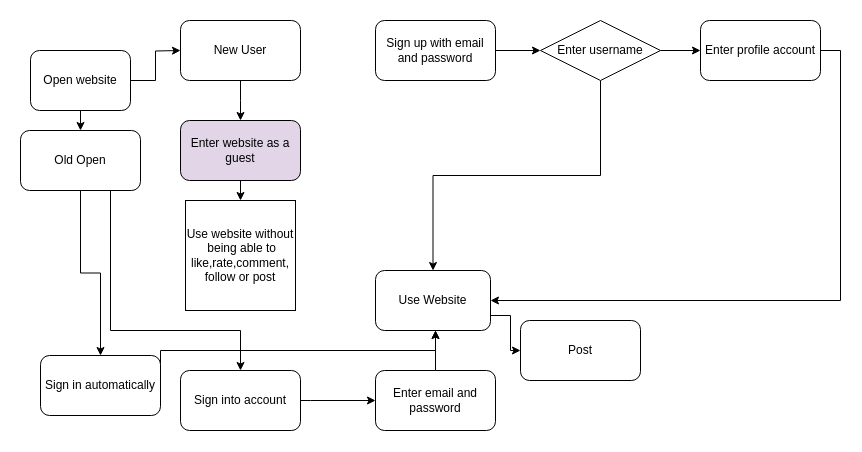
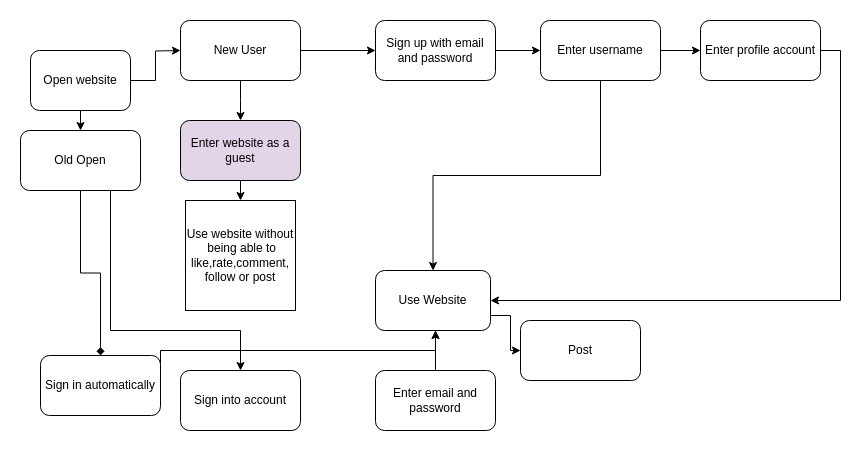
edge "New User" -> "Sign up with email and password": added
node "Enter username": shape diamond -> rounded rectangle
edge "Old Open" -> "Sign in automatically": arrowhead classic -> diamond
edge "Sign into account" -> "Enter email and password": removed
